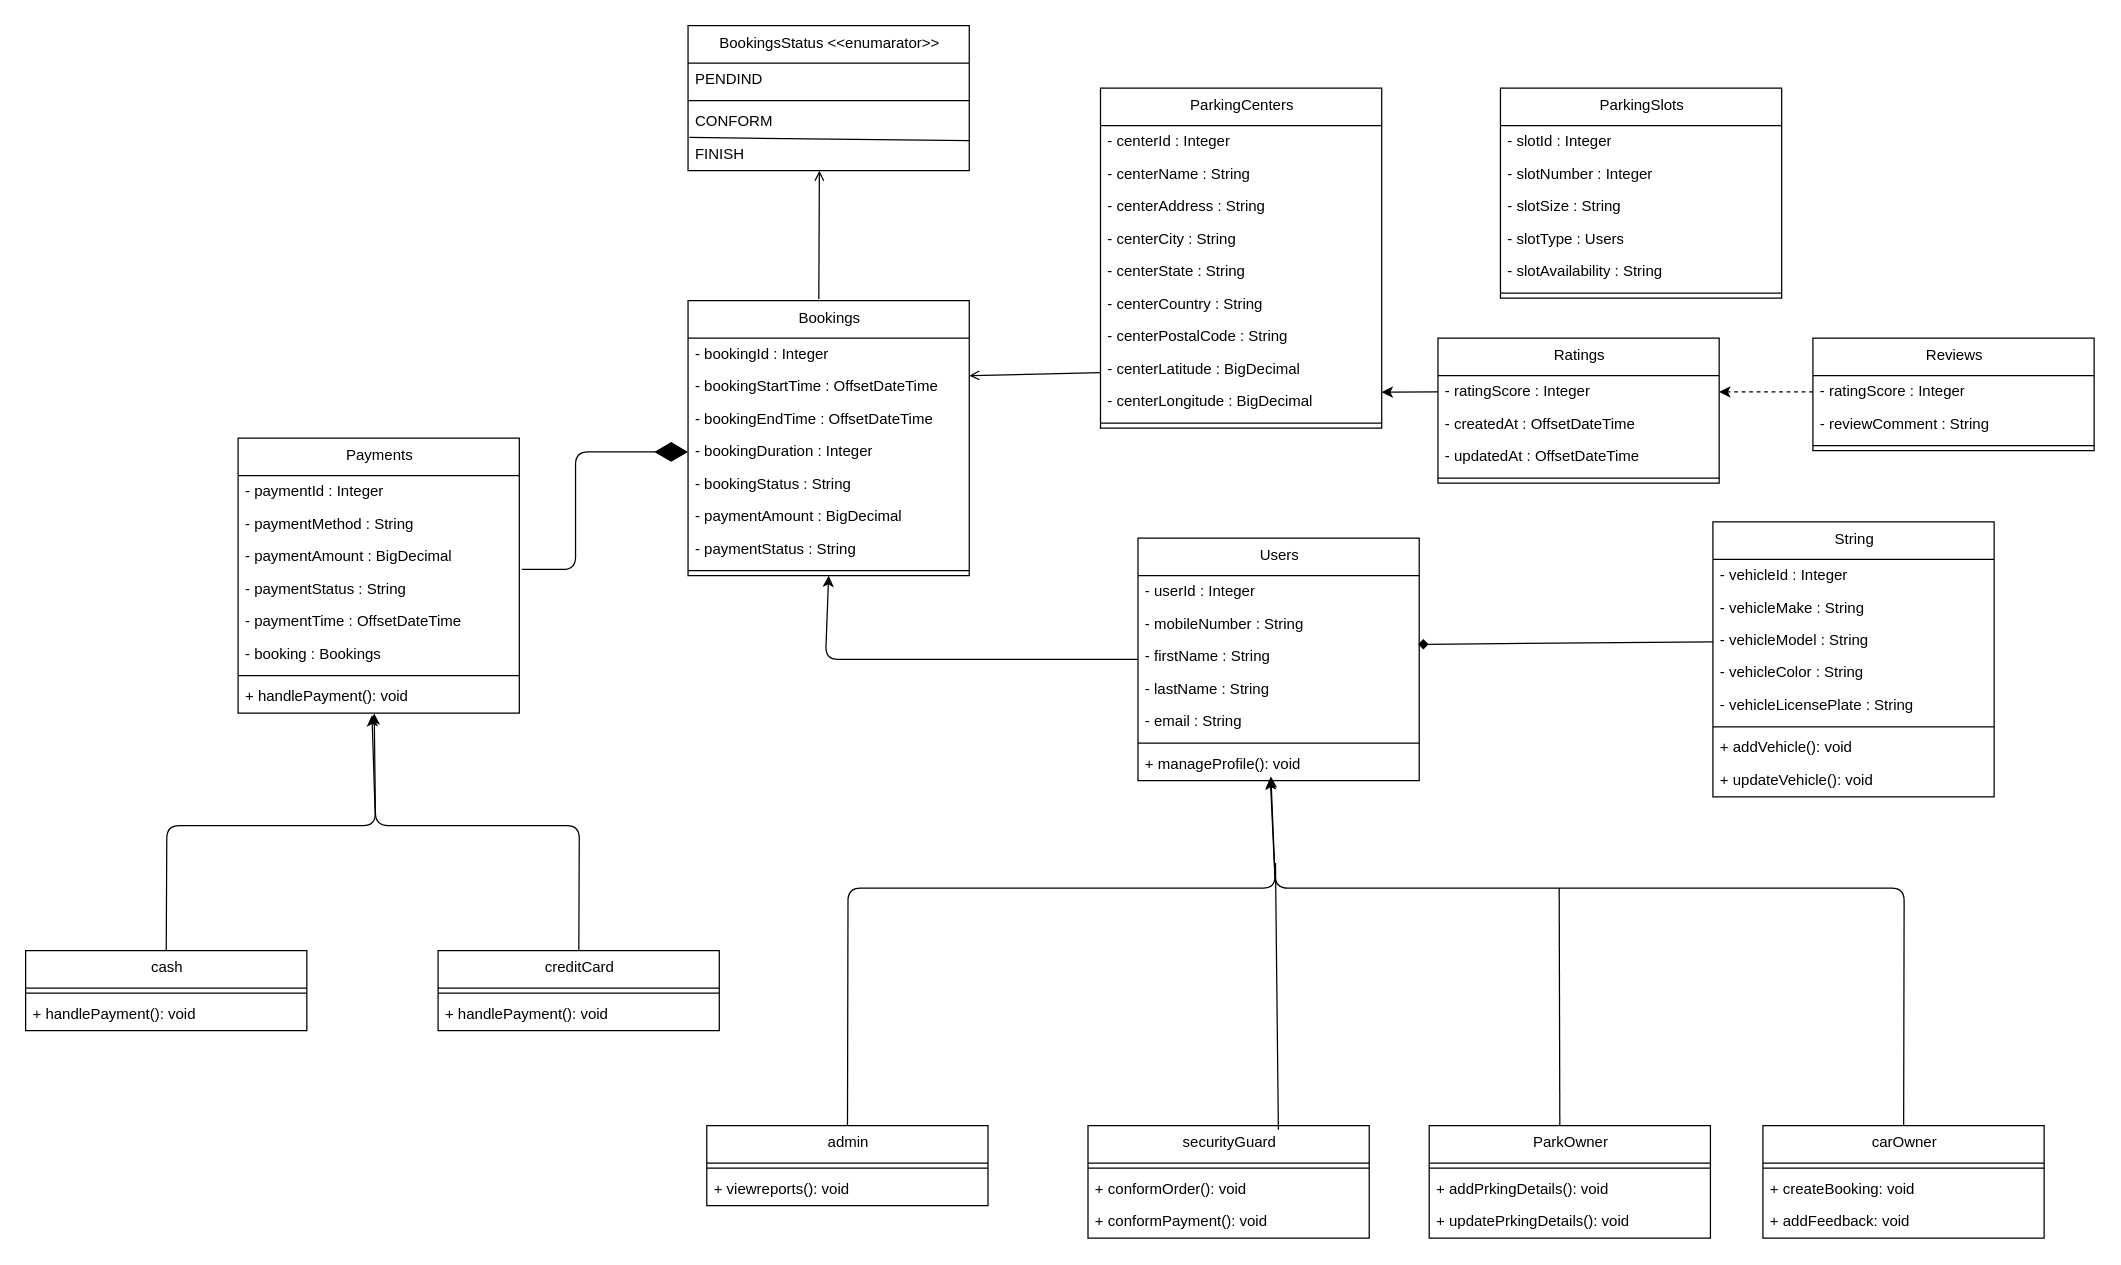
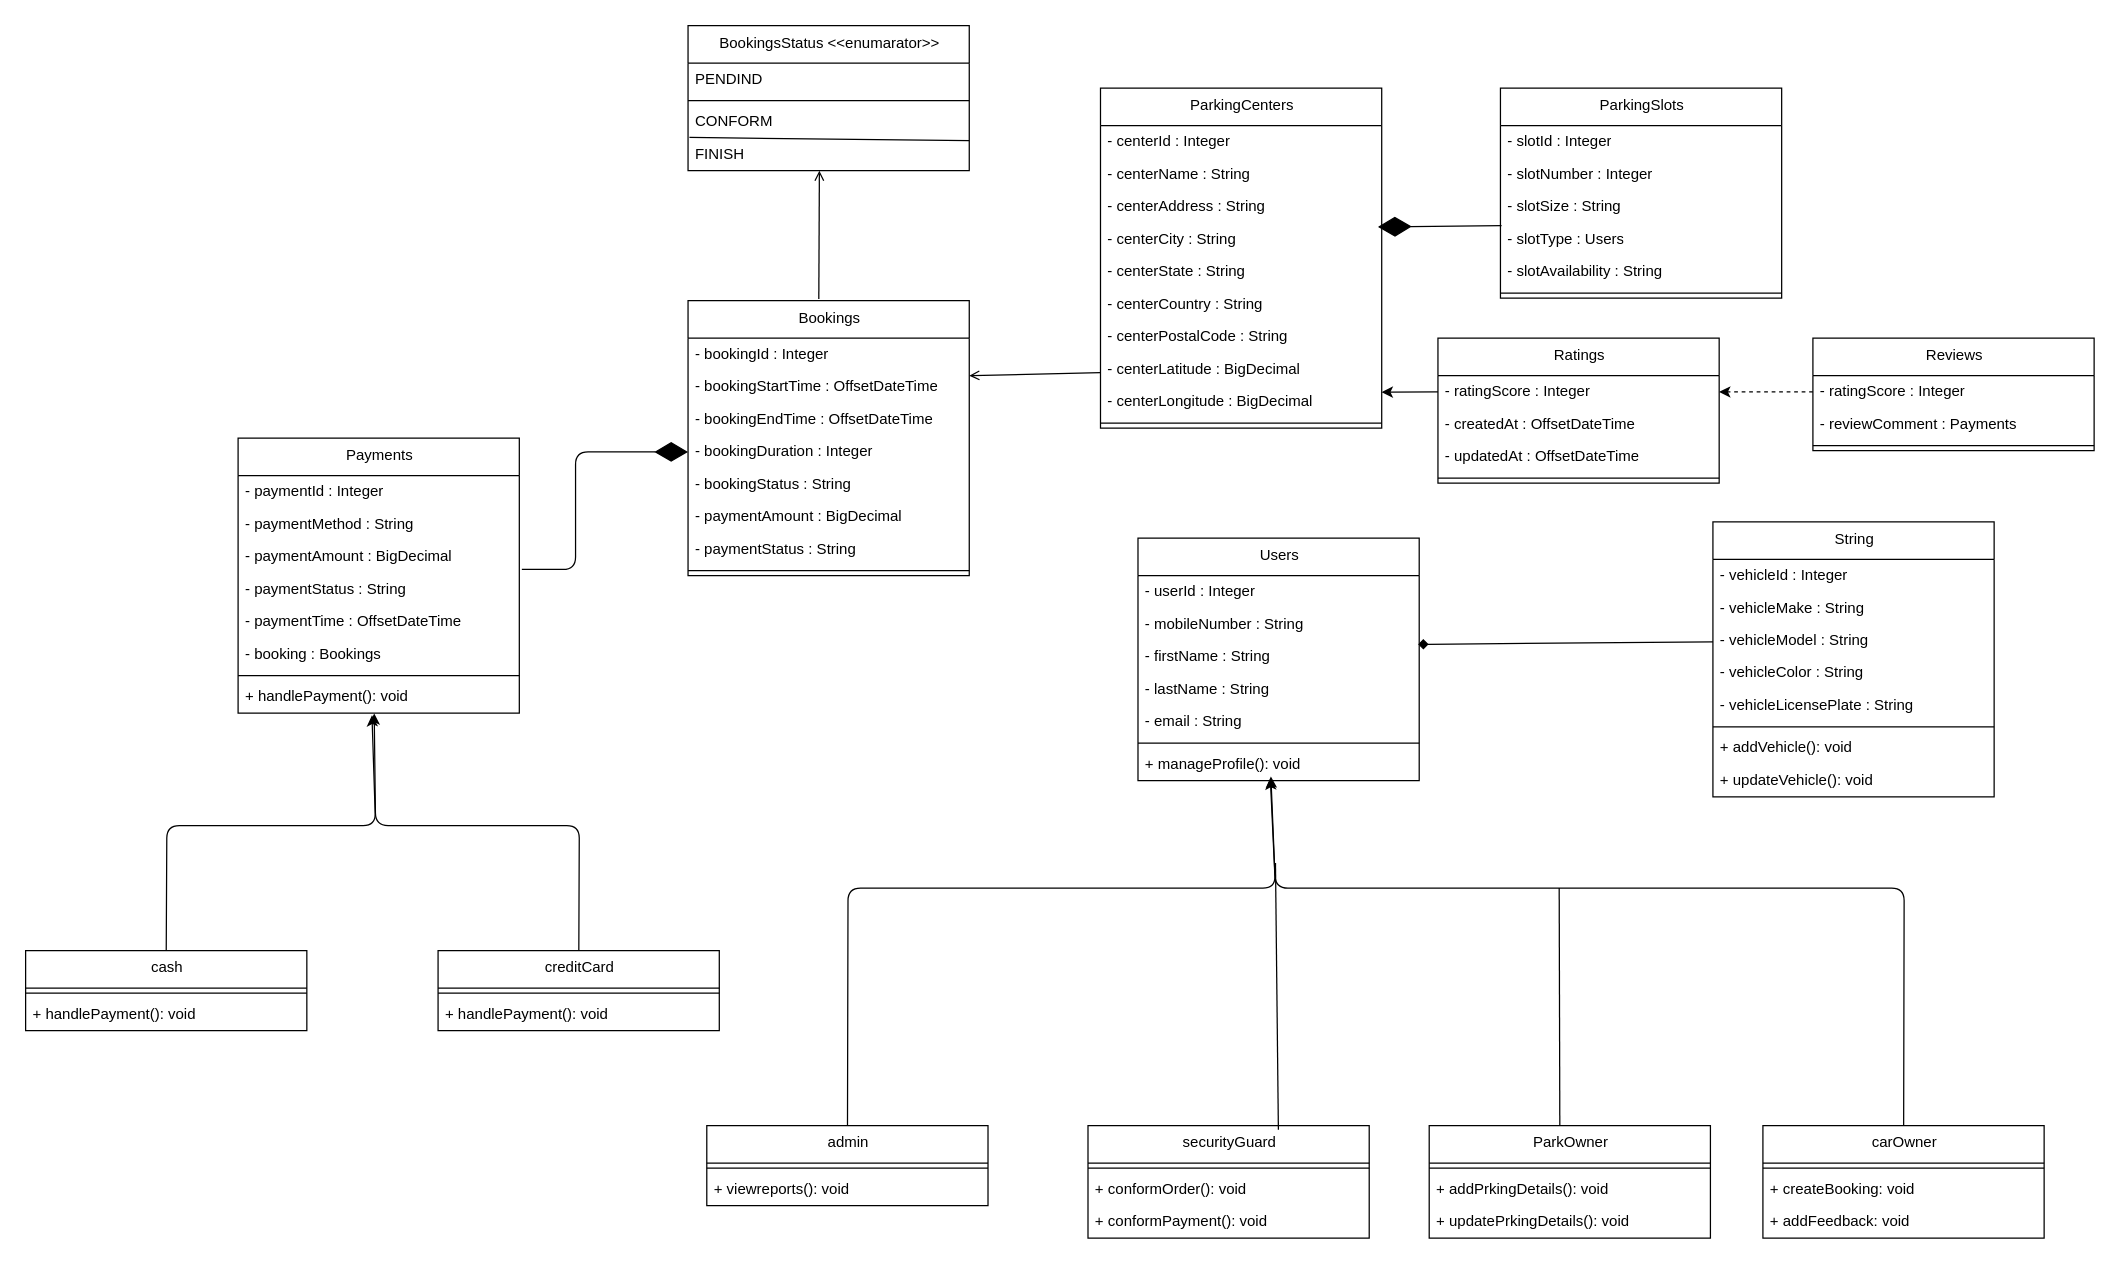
edge "- slotType : Users" -> "- centerCity : String": added
node "- reviewComment : String": label "- reviewComment : String" -> "- reviewComment : Payments"
edge "Users" -> "Bookings": removed
